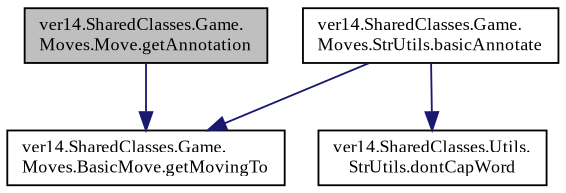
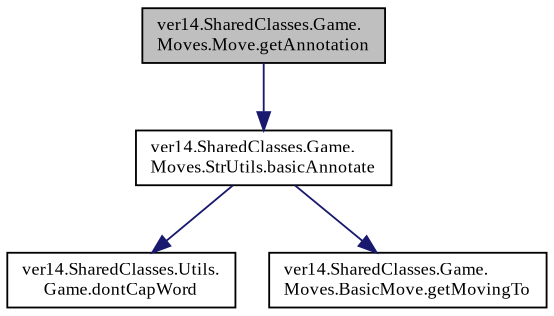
edge "ver14.SharedClasses.Game. Moves.Move.getAnnotation" -> "ver14.SharedClasses.Game. Moves.BasicMove.getMovingTo": now "ver14.SharedClasses.Game. Moves.Move.getAnnotation" -> "ver14.SharedClasses.Game. Moves.StrUtils.basicAnnotate"
node "ver14.SharedClasses.Utils. StrUtils.dontCapWord": label "ver14.SharedClasses.Utils. StrUtils.dontCapWord" -> "ver14.SharedClasses.Utils. Game.dontCapWord"
